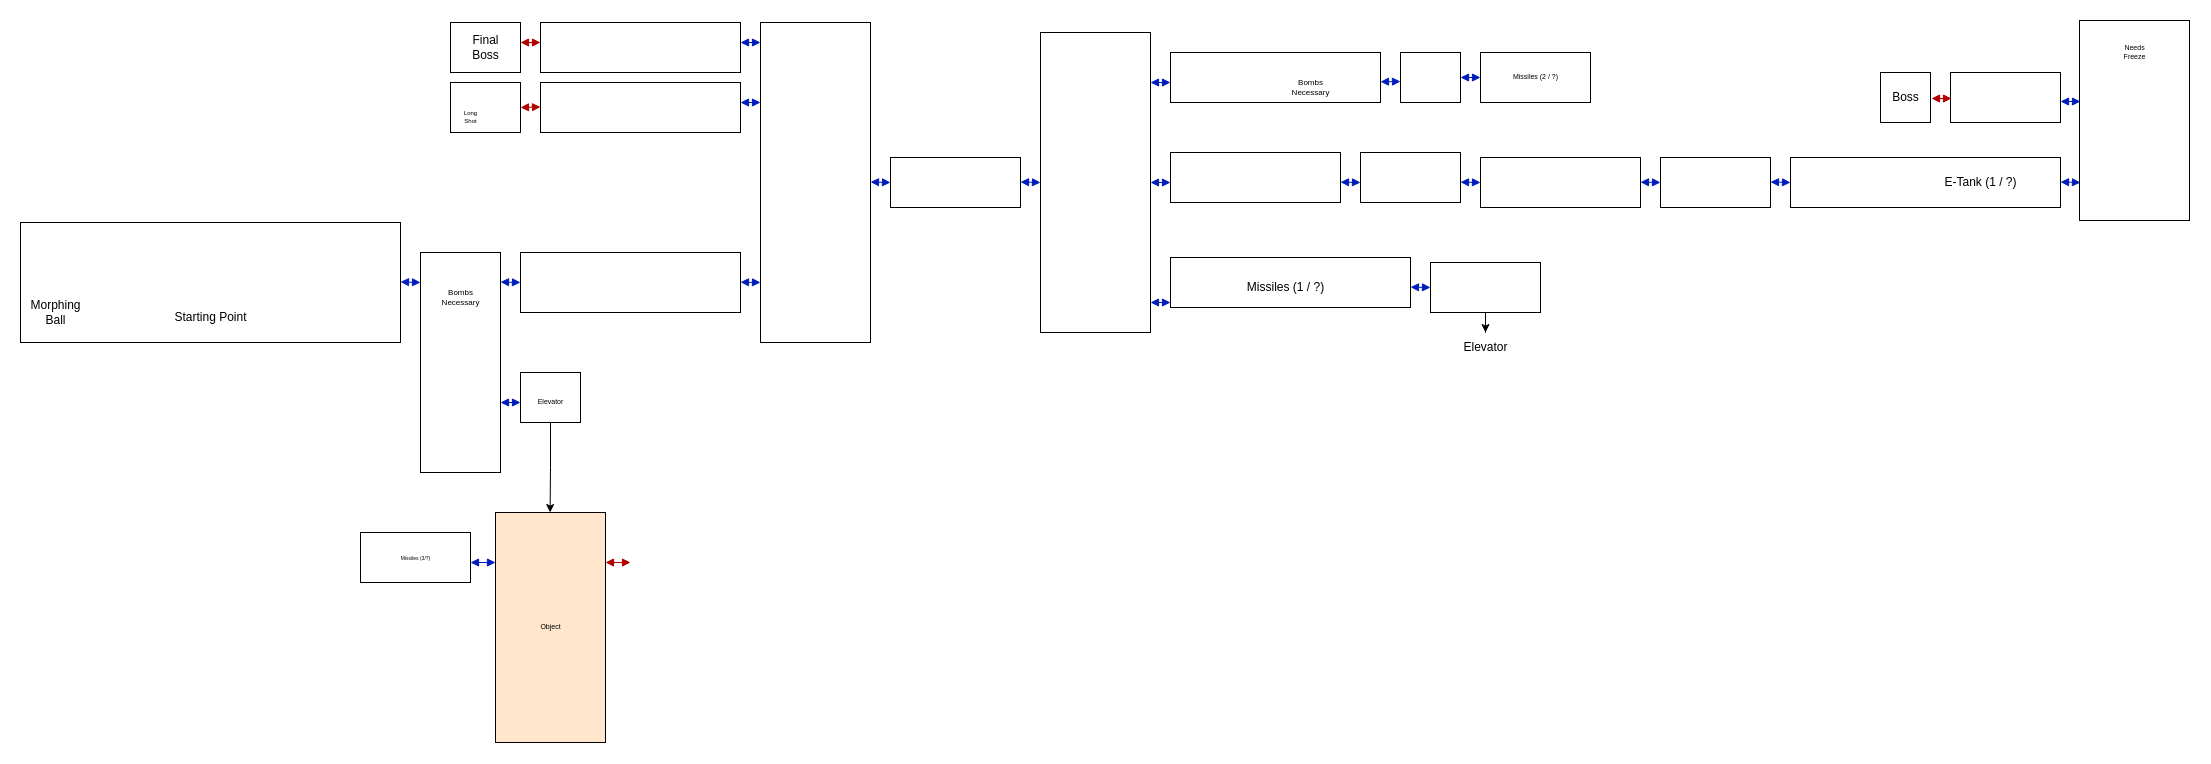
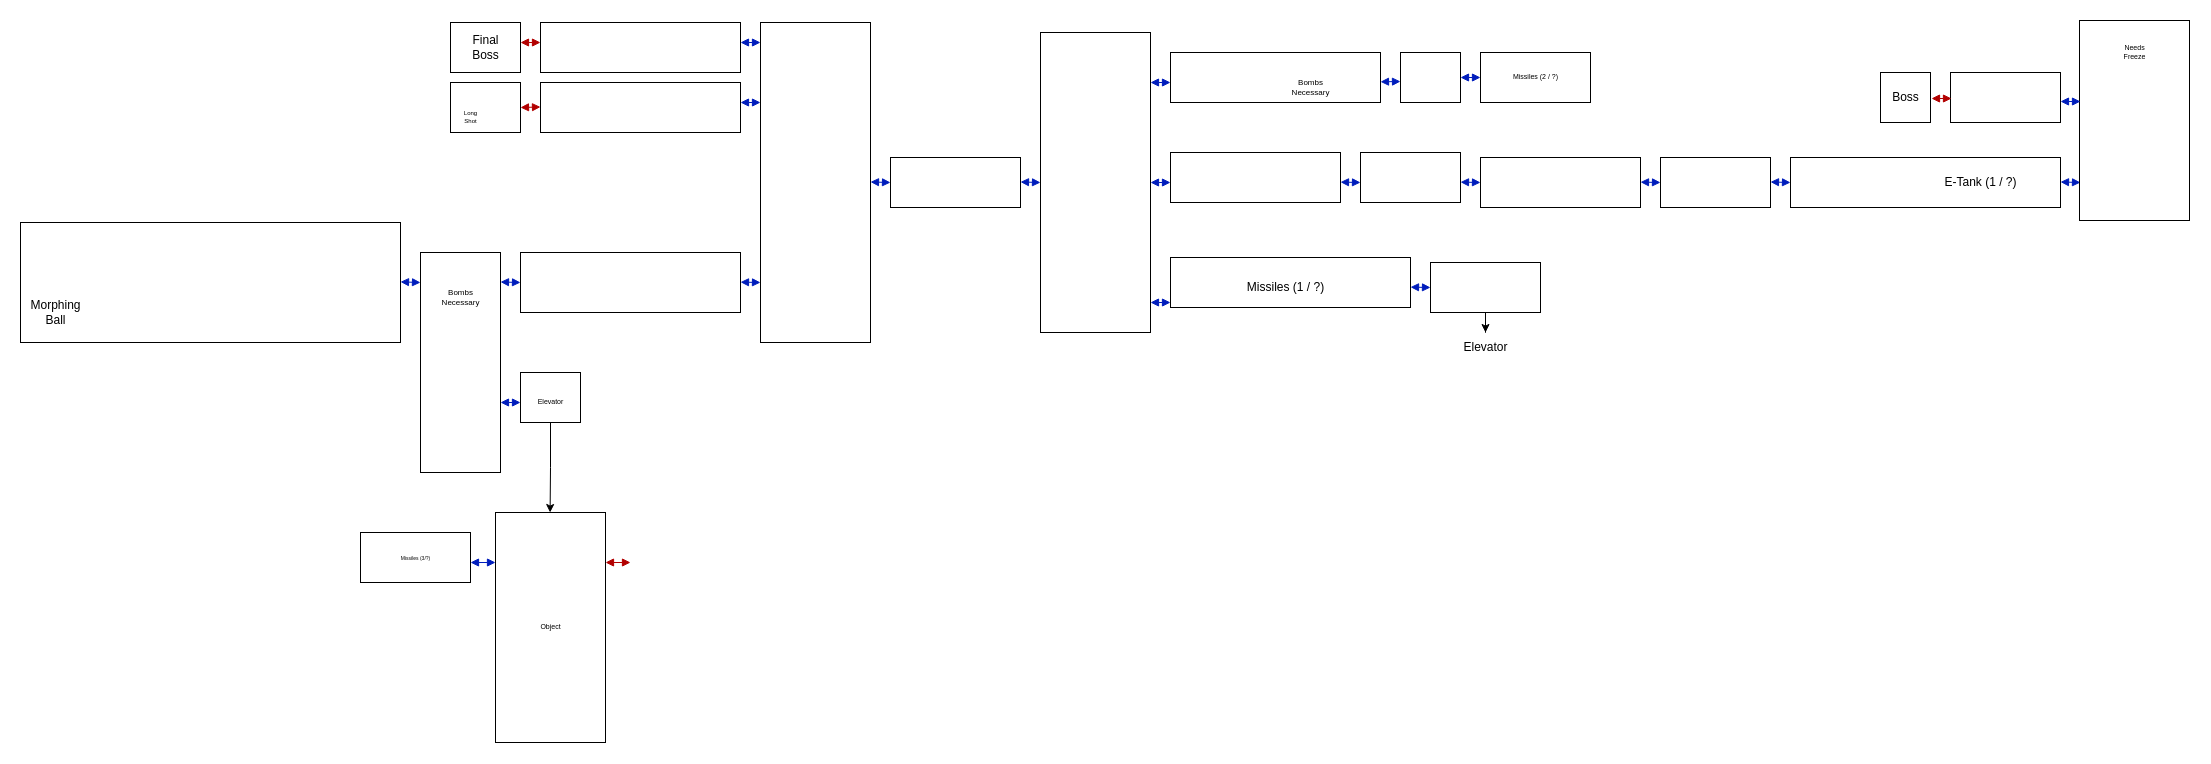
node "Starting Point": removed
node "Object": fillcolor #ffe6cc -> #ffffff
